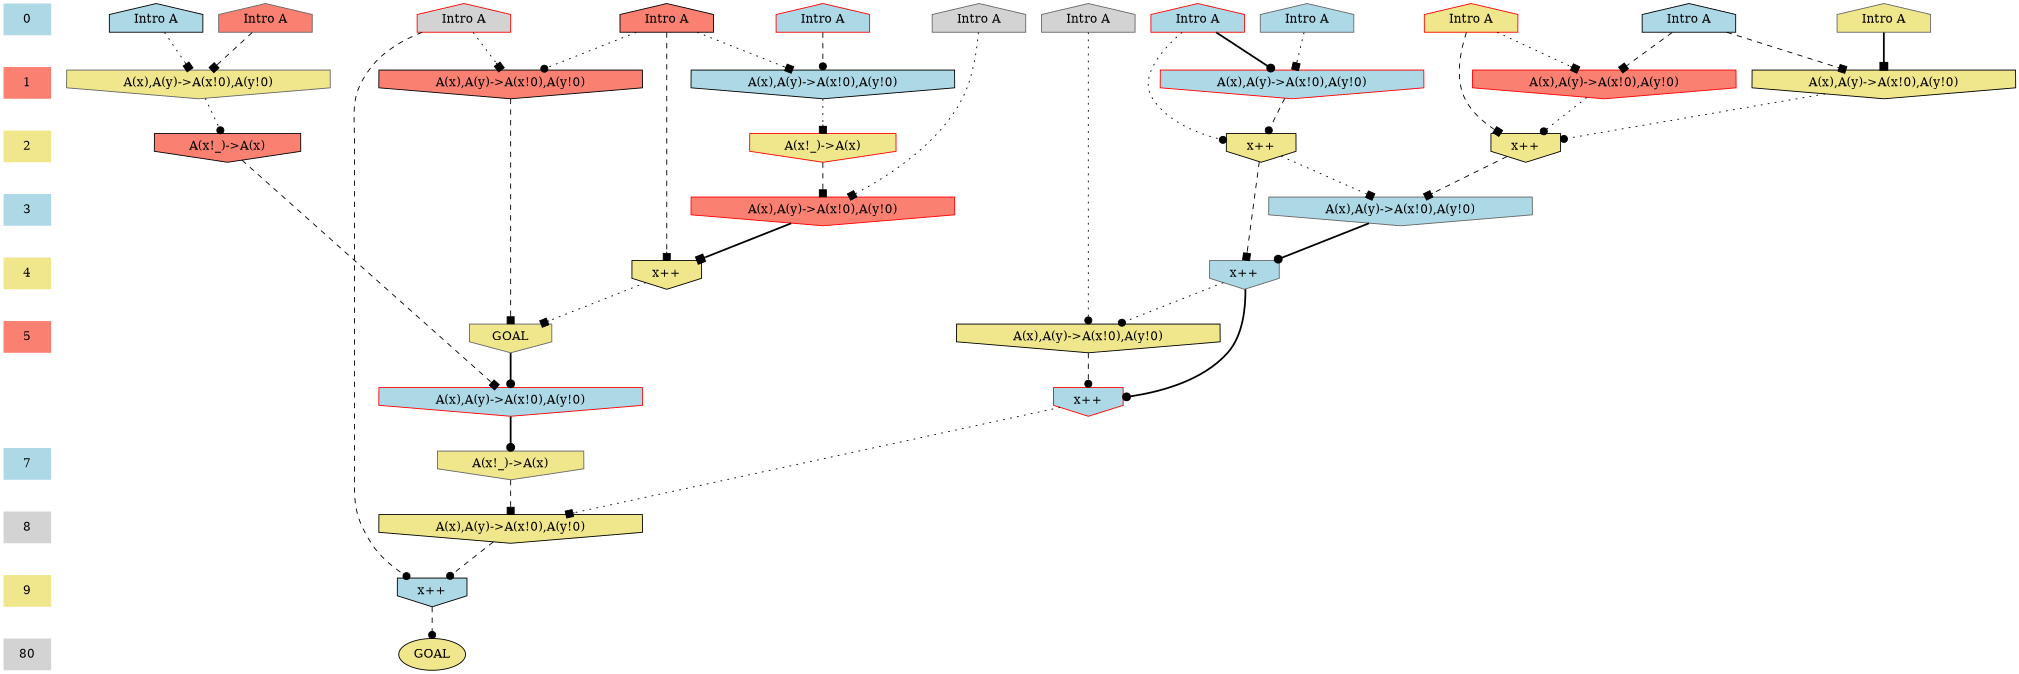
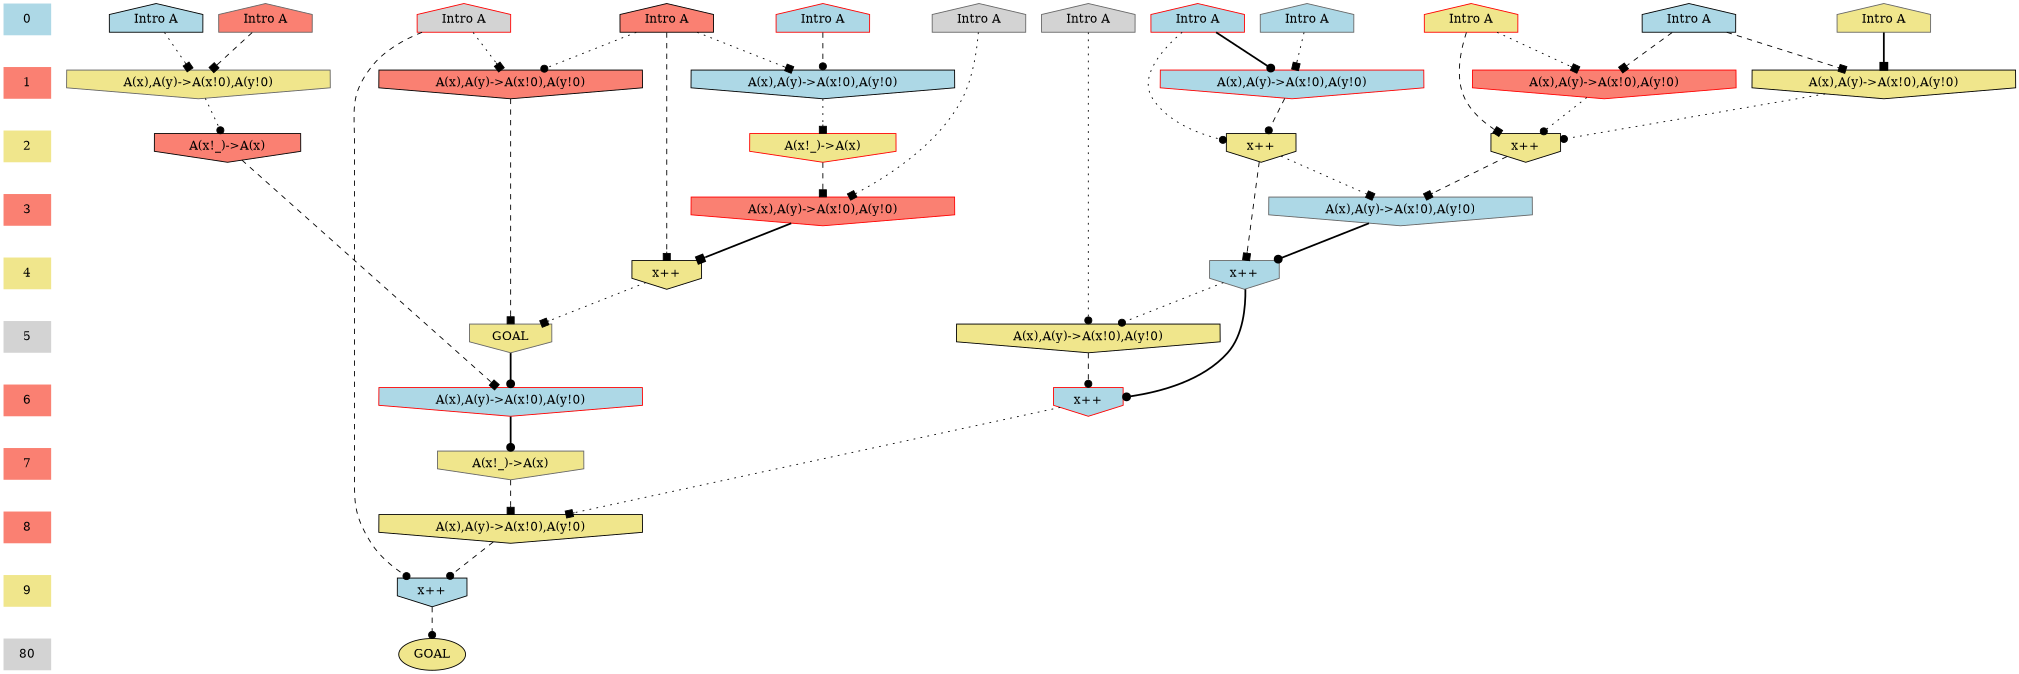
node "3": fillcolor lightblue -> salmon
node "5": fillcolor salmon -> lightgrey
node "6": added
node "7": fillcolor lightblue -> salmon
node "8": fillcolor lightgrey -> salmon
